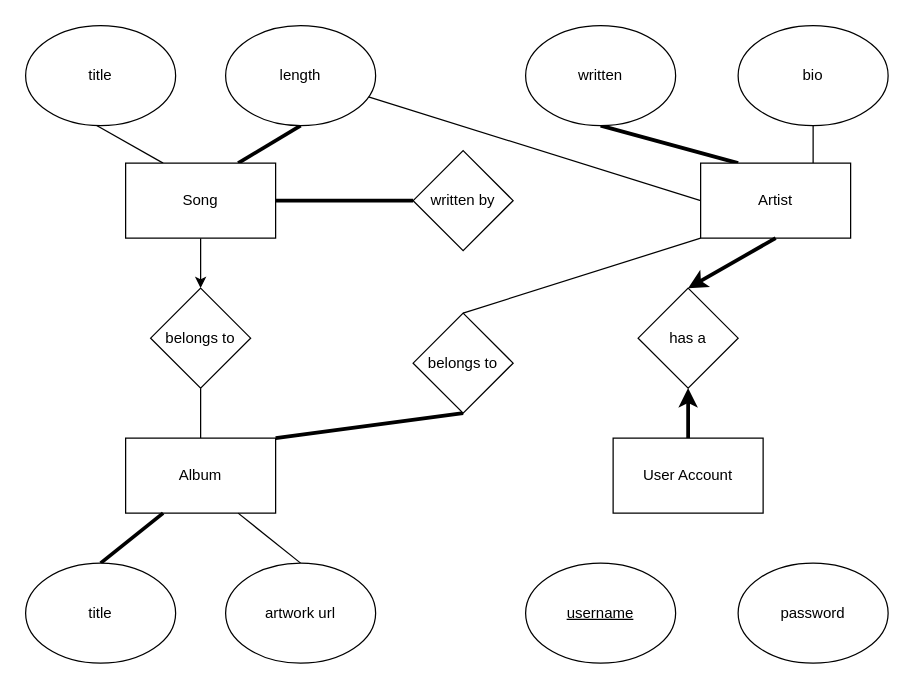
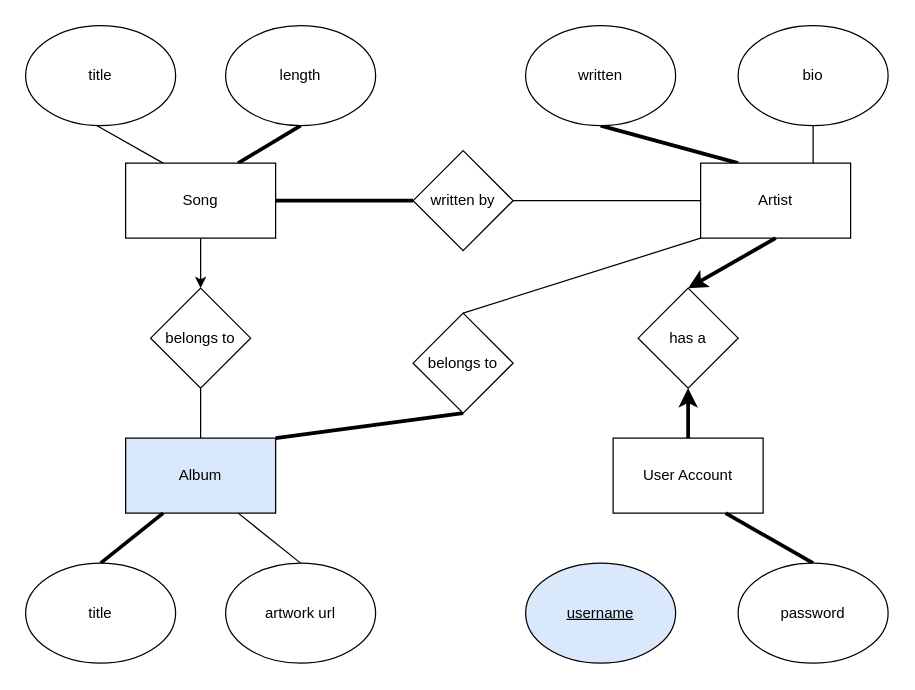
edge "length" -- "Artist": now "written by" -- "Artist"
node "Album": fillcolor #ffffff -> #dae8fc
edge "User Account" -- "password": added
node "username": fillcolor #ffffff -> #dae8fc
